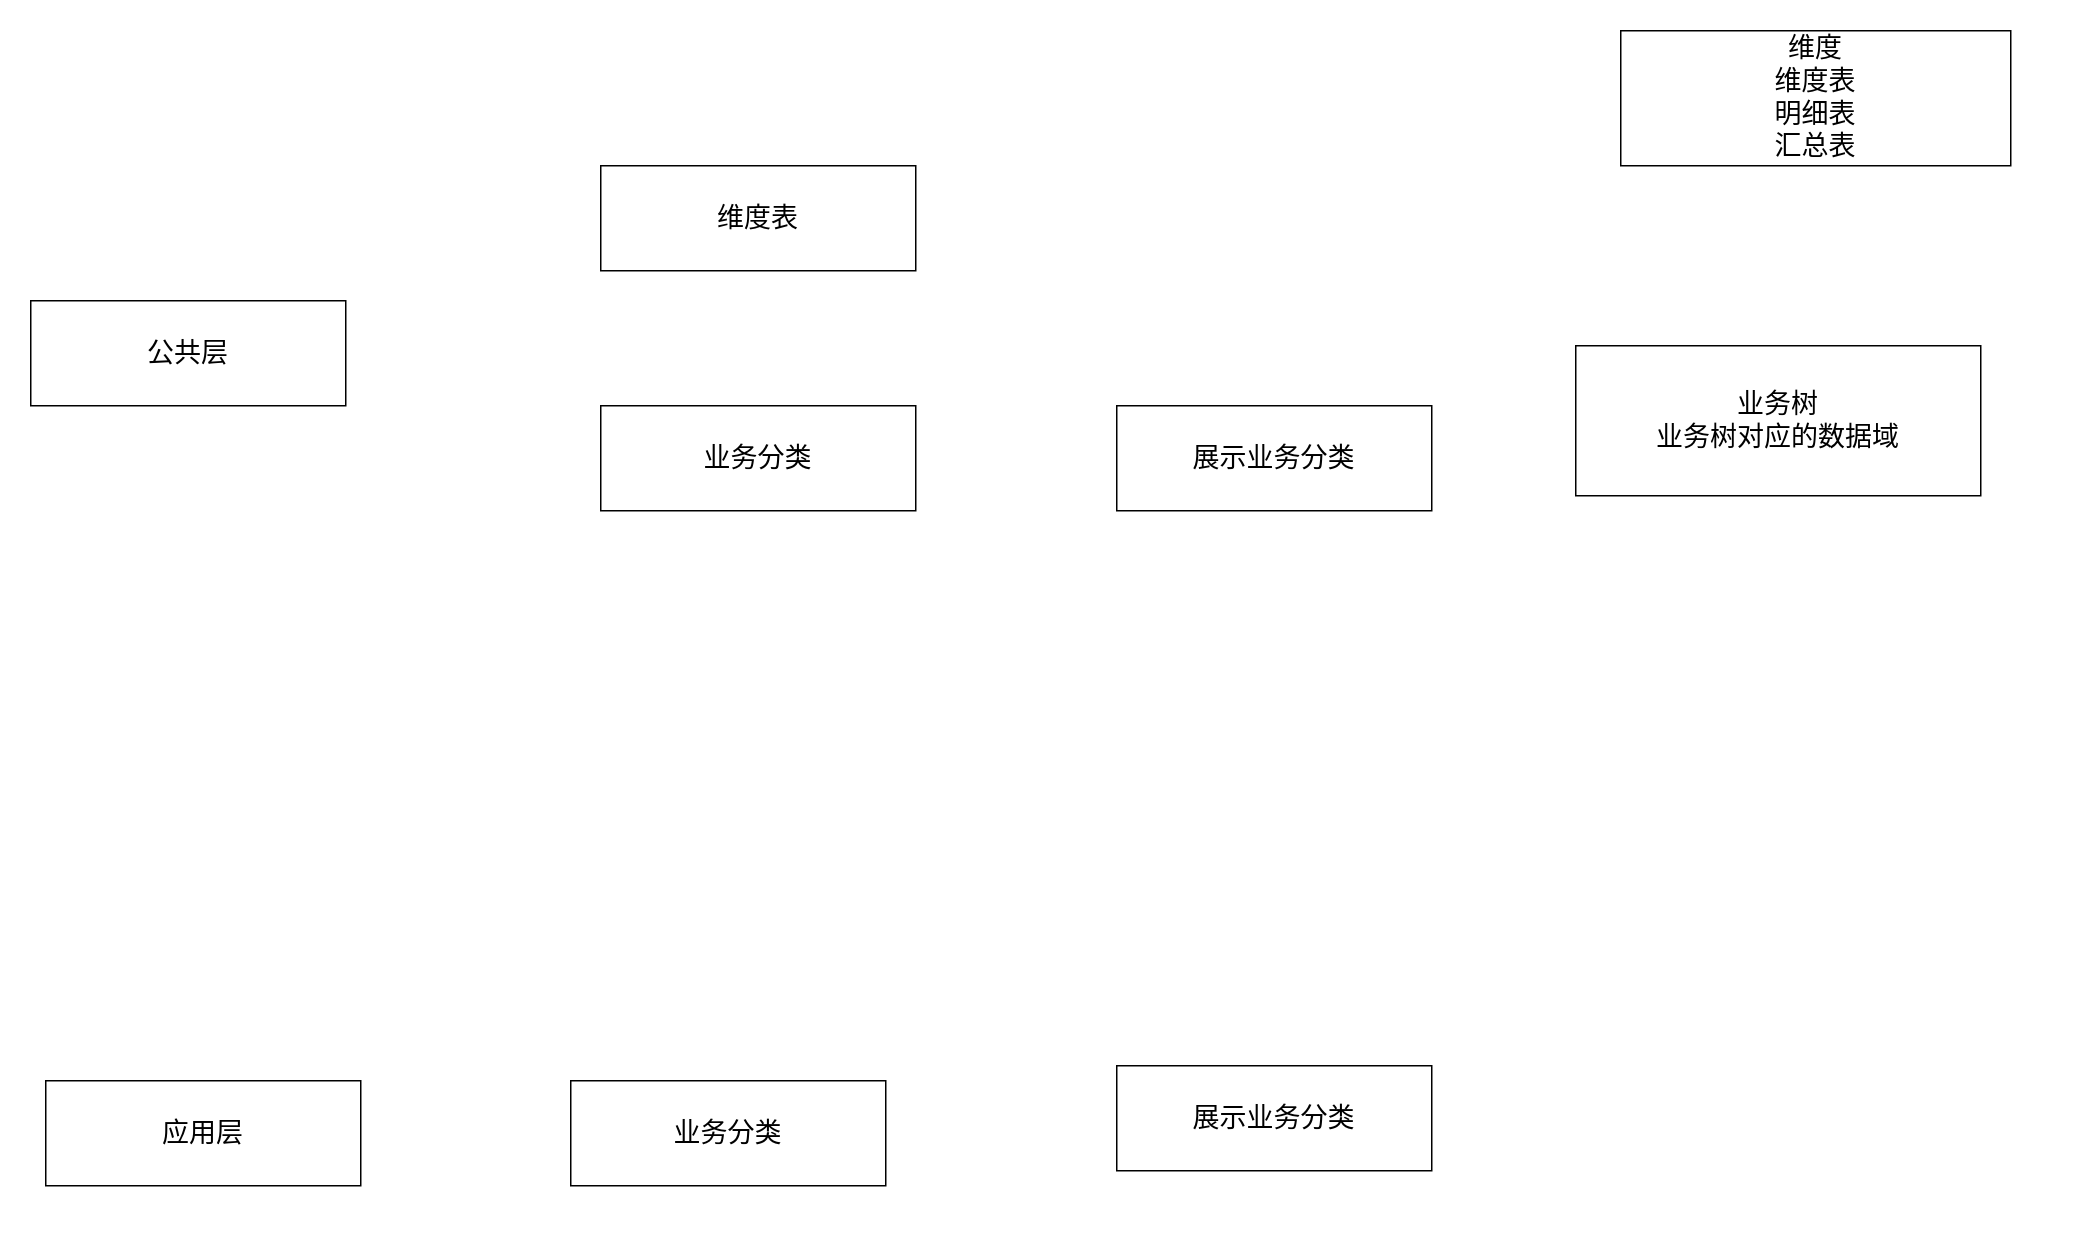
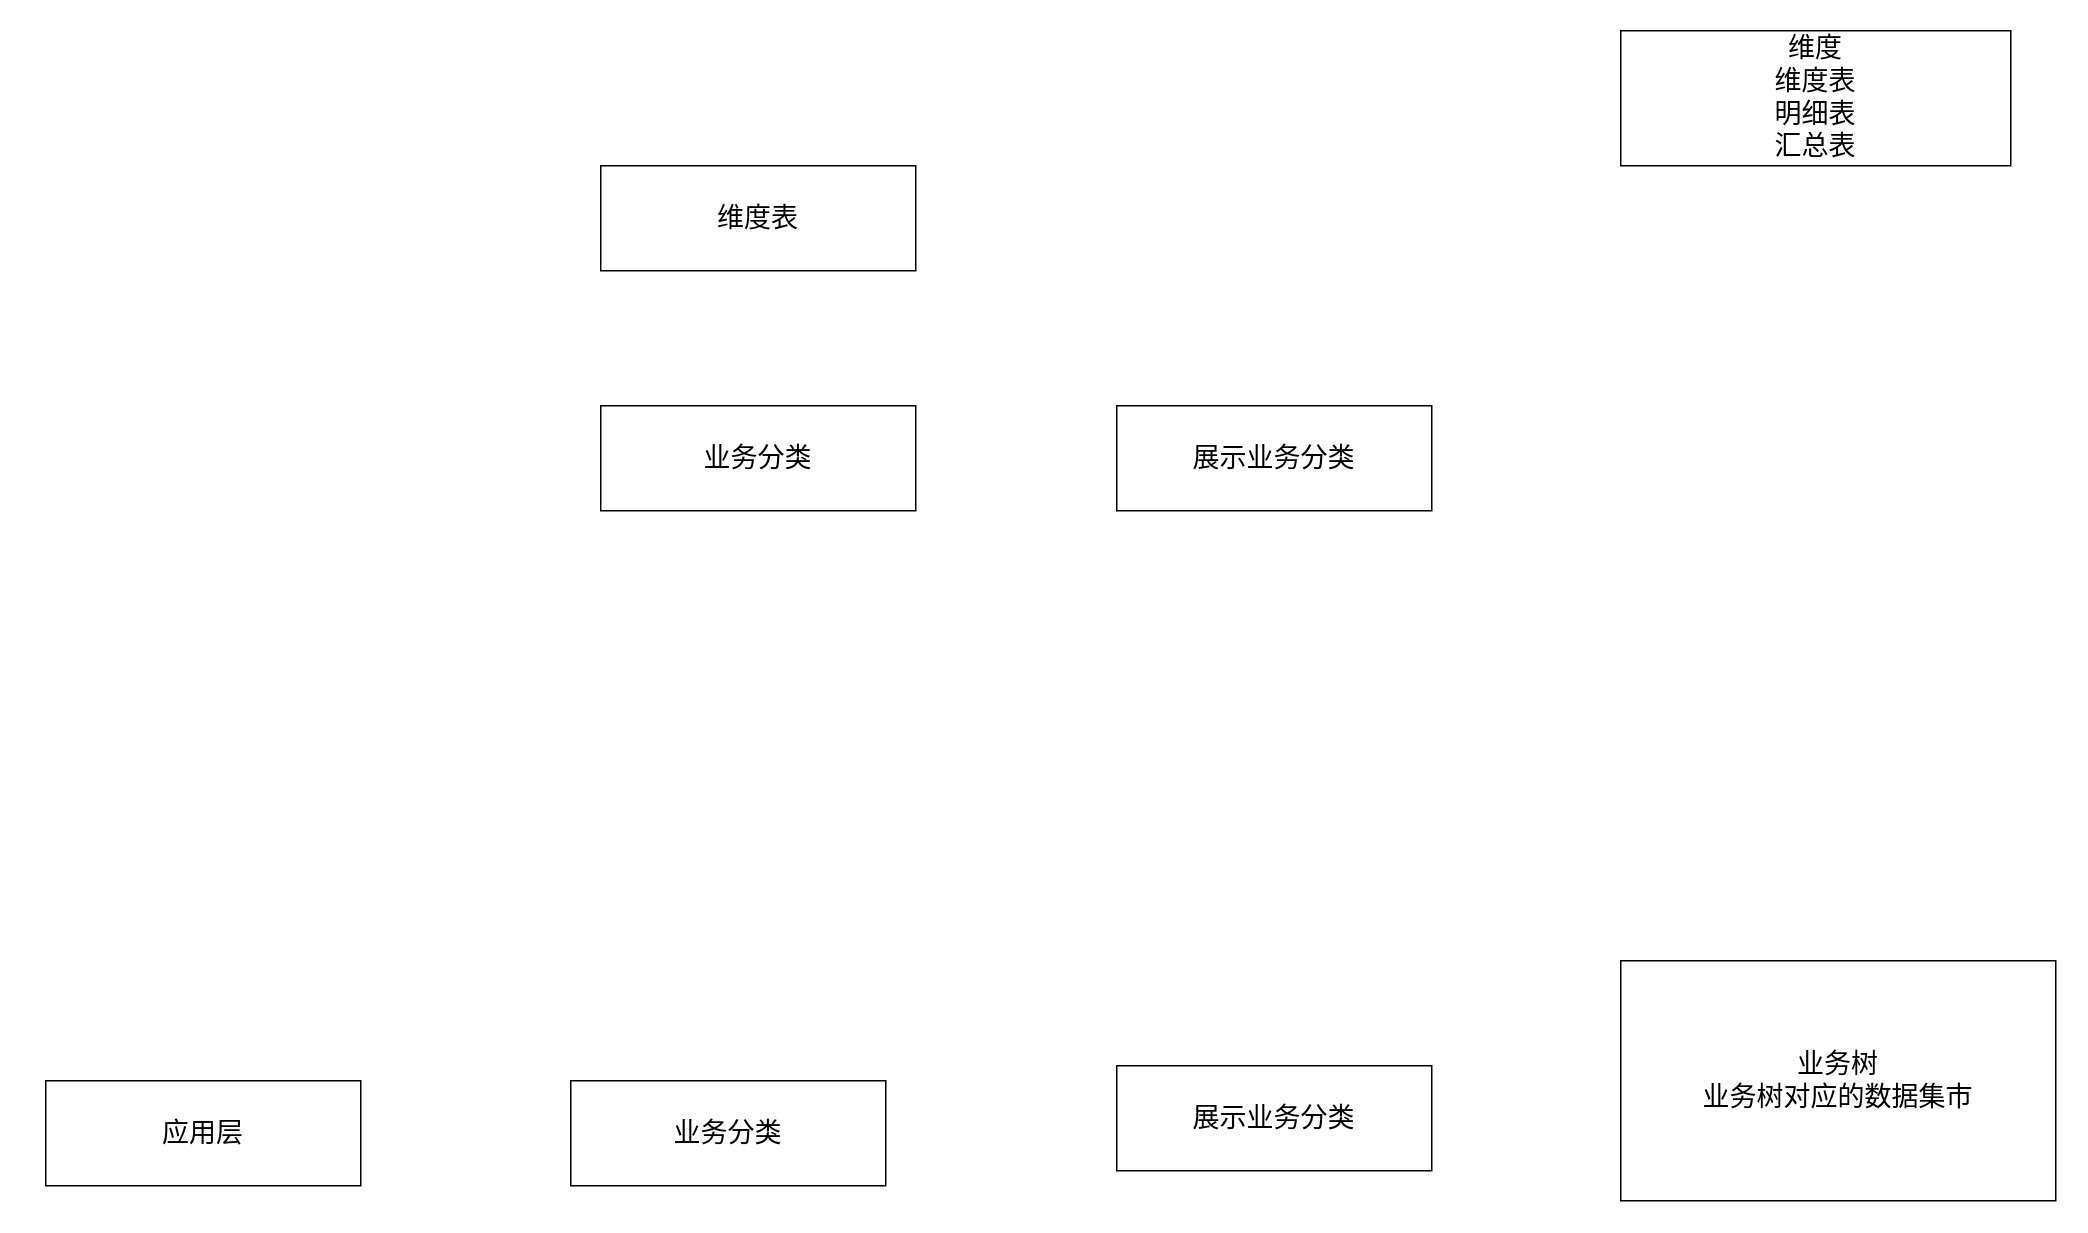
node "公共层": removed
node "业务树 业务树对应的数据域": removed
node "业务树 业务树对应的数据集市": added
